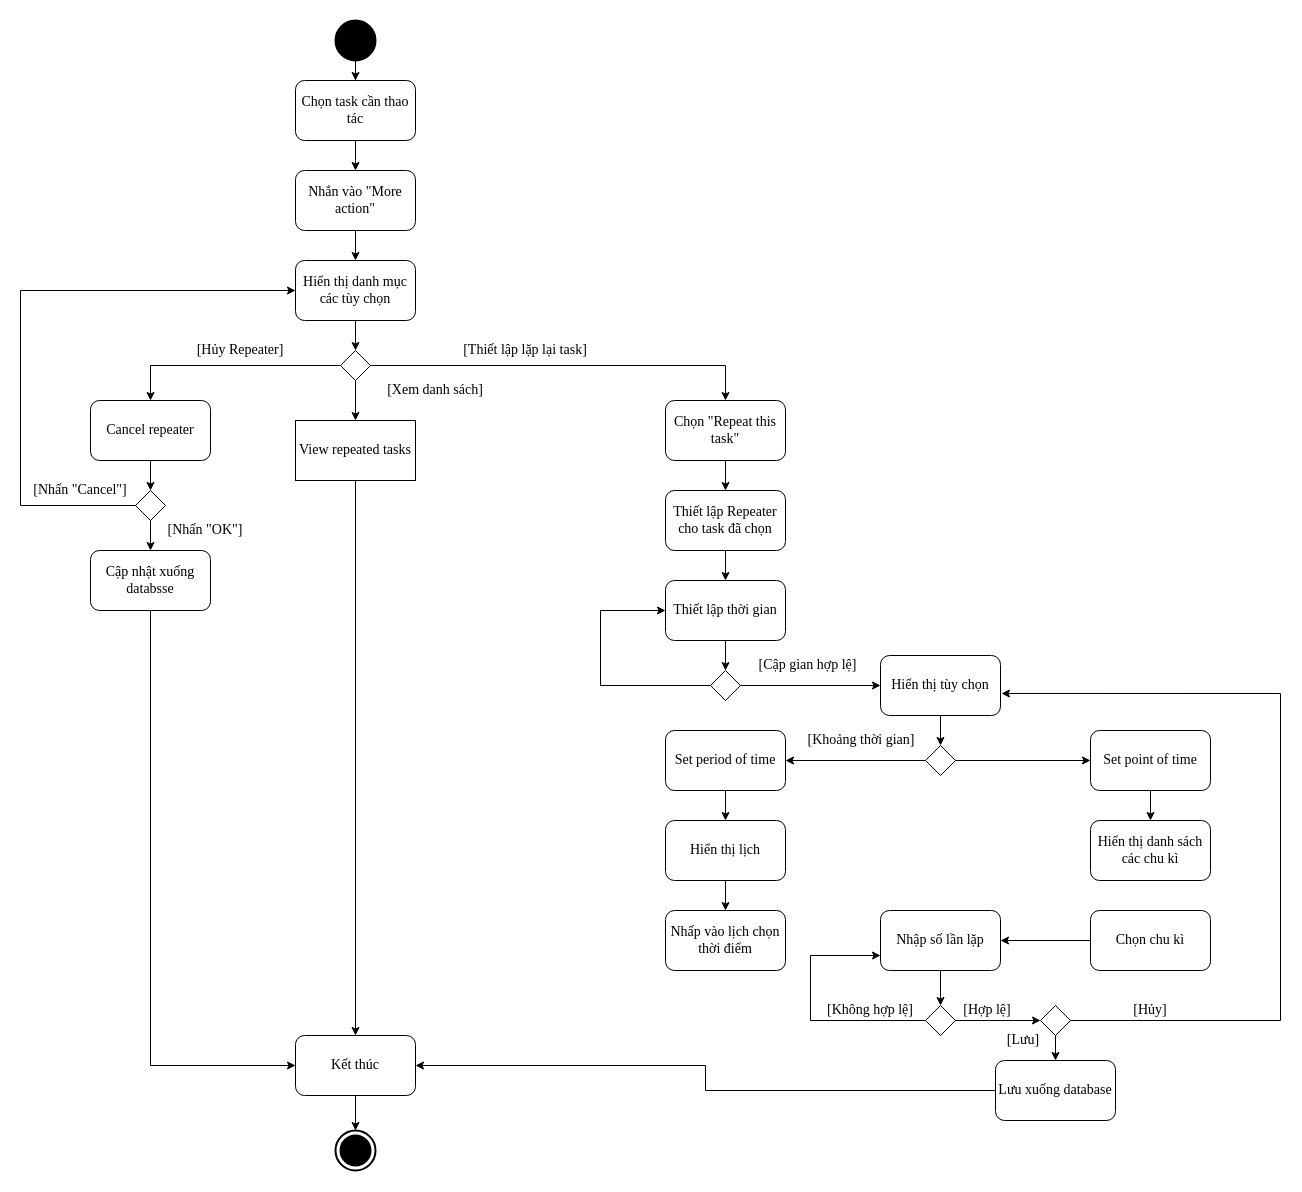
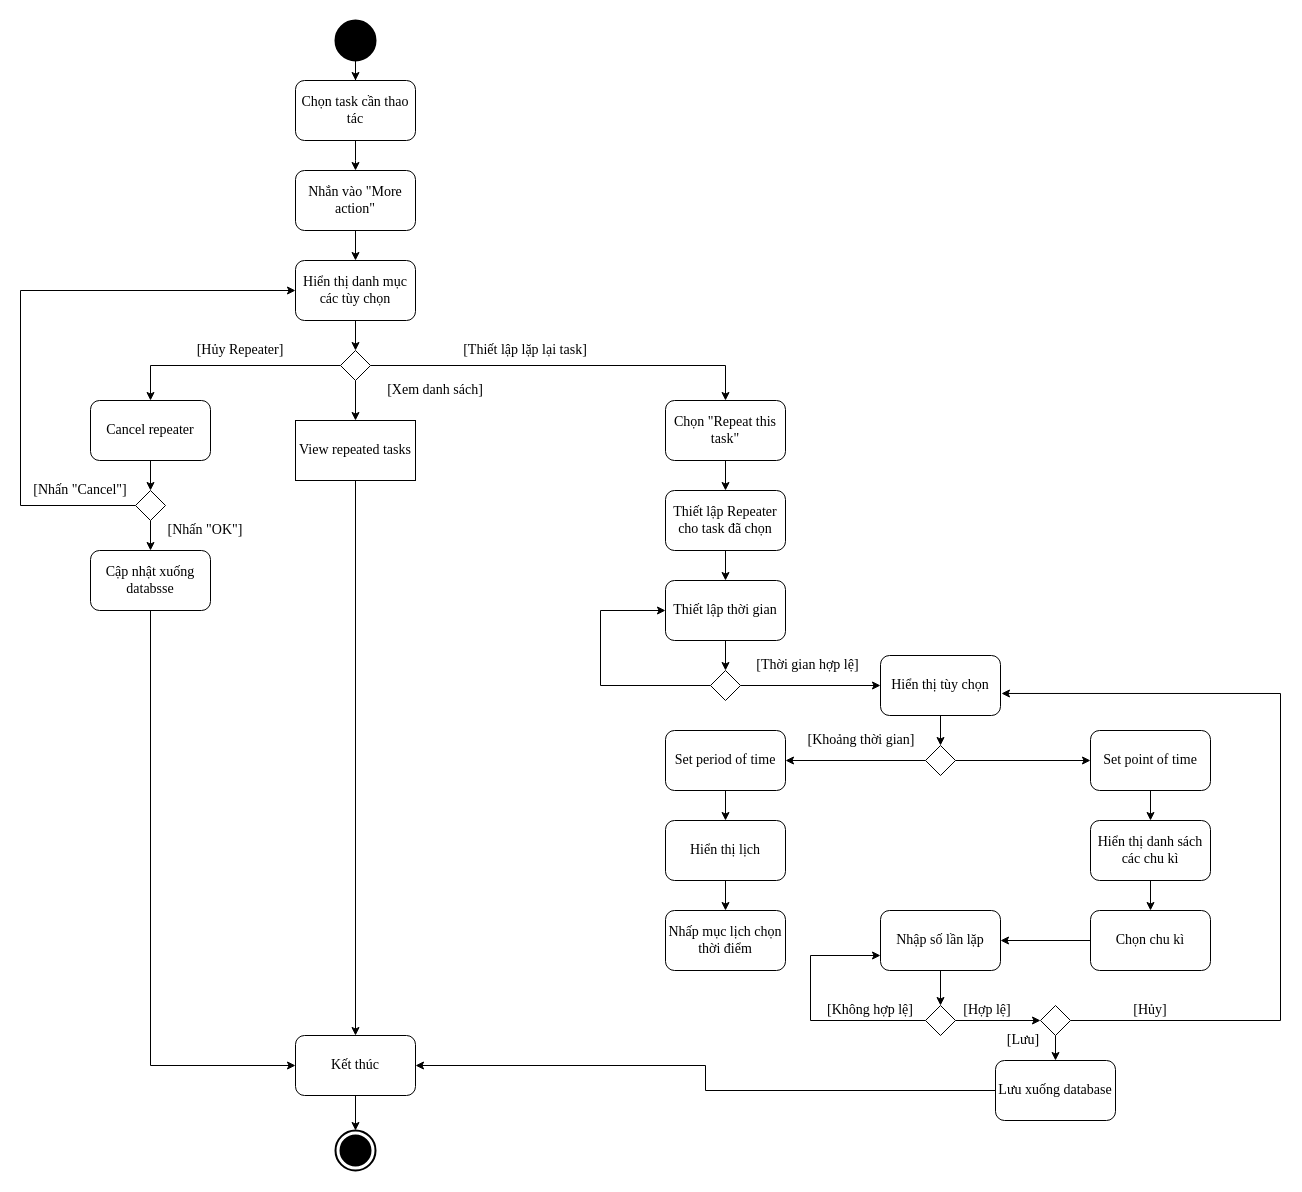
node "[Cập gian hợp lệ]": label "[Cập gian hợp lệ]" -> "[Thời gian hợp lệ]"
edge "Hiển thị danh sách các chu kì" -> "Chọn chu kì": added
node "Nhấp vào lịch chọn thời điểm": label "Nhấp vào lịch chọn thời điểm" -> "Nhấp mục lịch chọn thời điểm"
